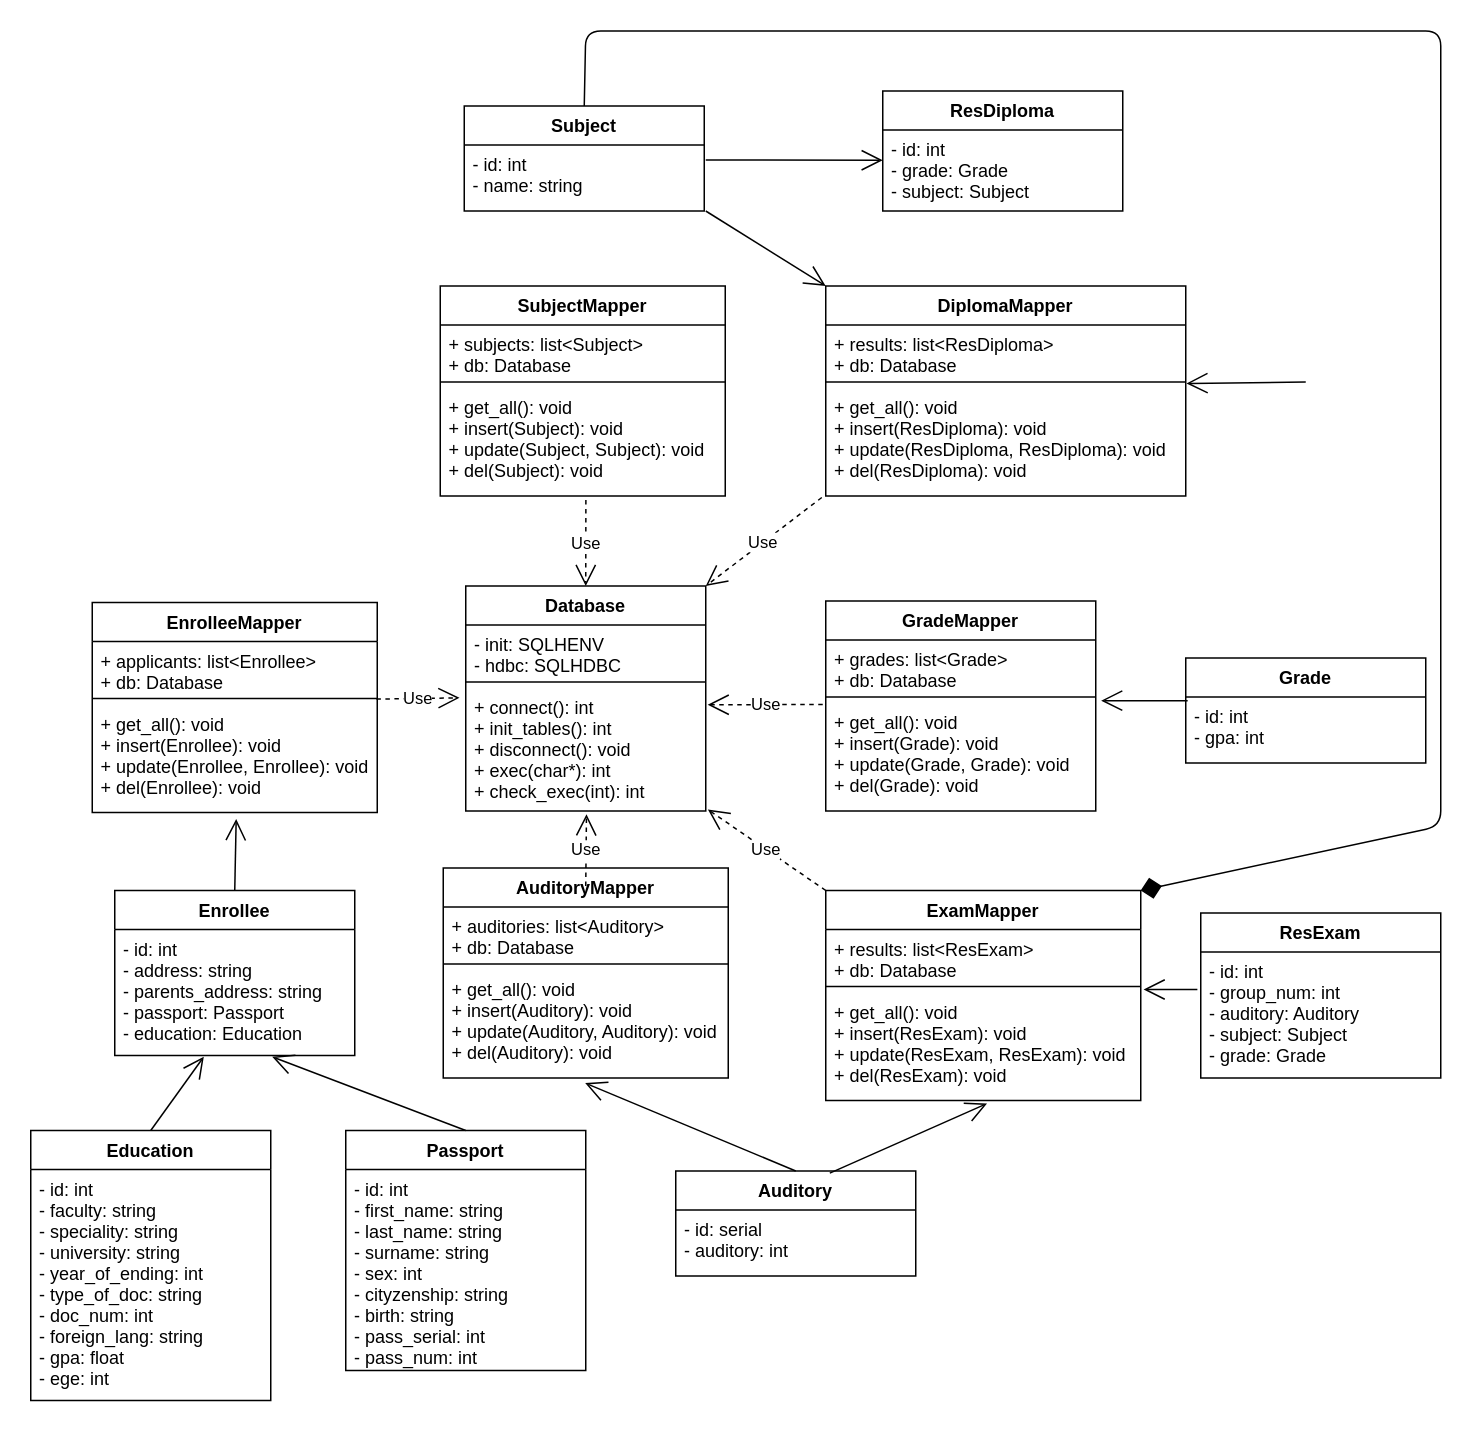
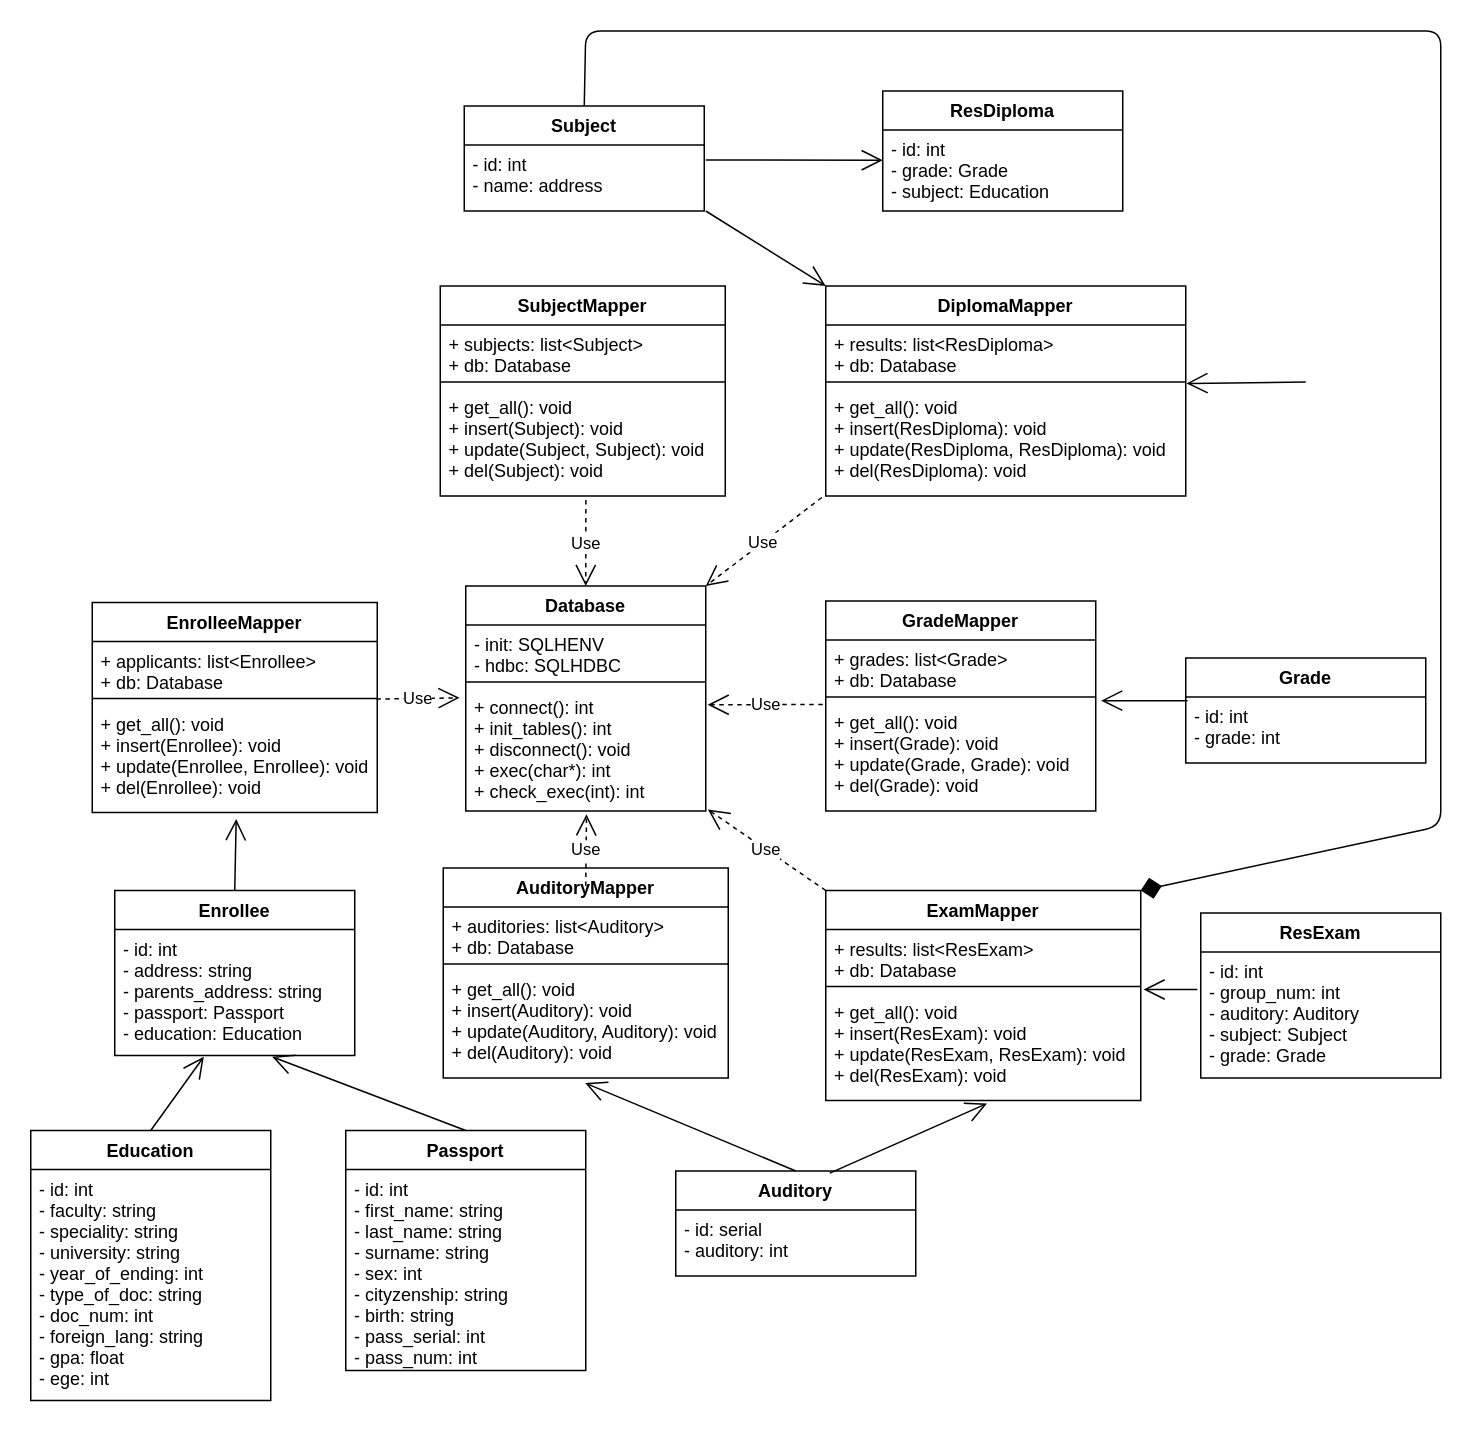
node "- id: int - grade: Grade - subject: Subject": label "- id: int - grade: Grade - subject: Subject" -> "- id: int - grade: Grade - subject: Education"
node "- id: int - name: string": label "- id: int - name: string" -> "- id: int - name: address"
node "- id: int - gpa: int": label "- id: int - gpa: int" -> "- id: int - grade: int"
